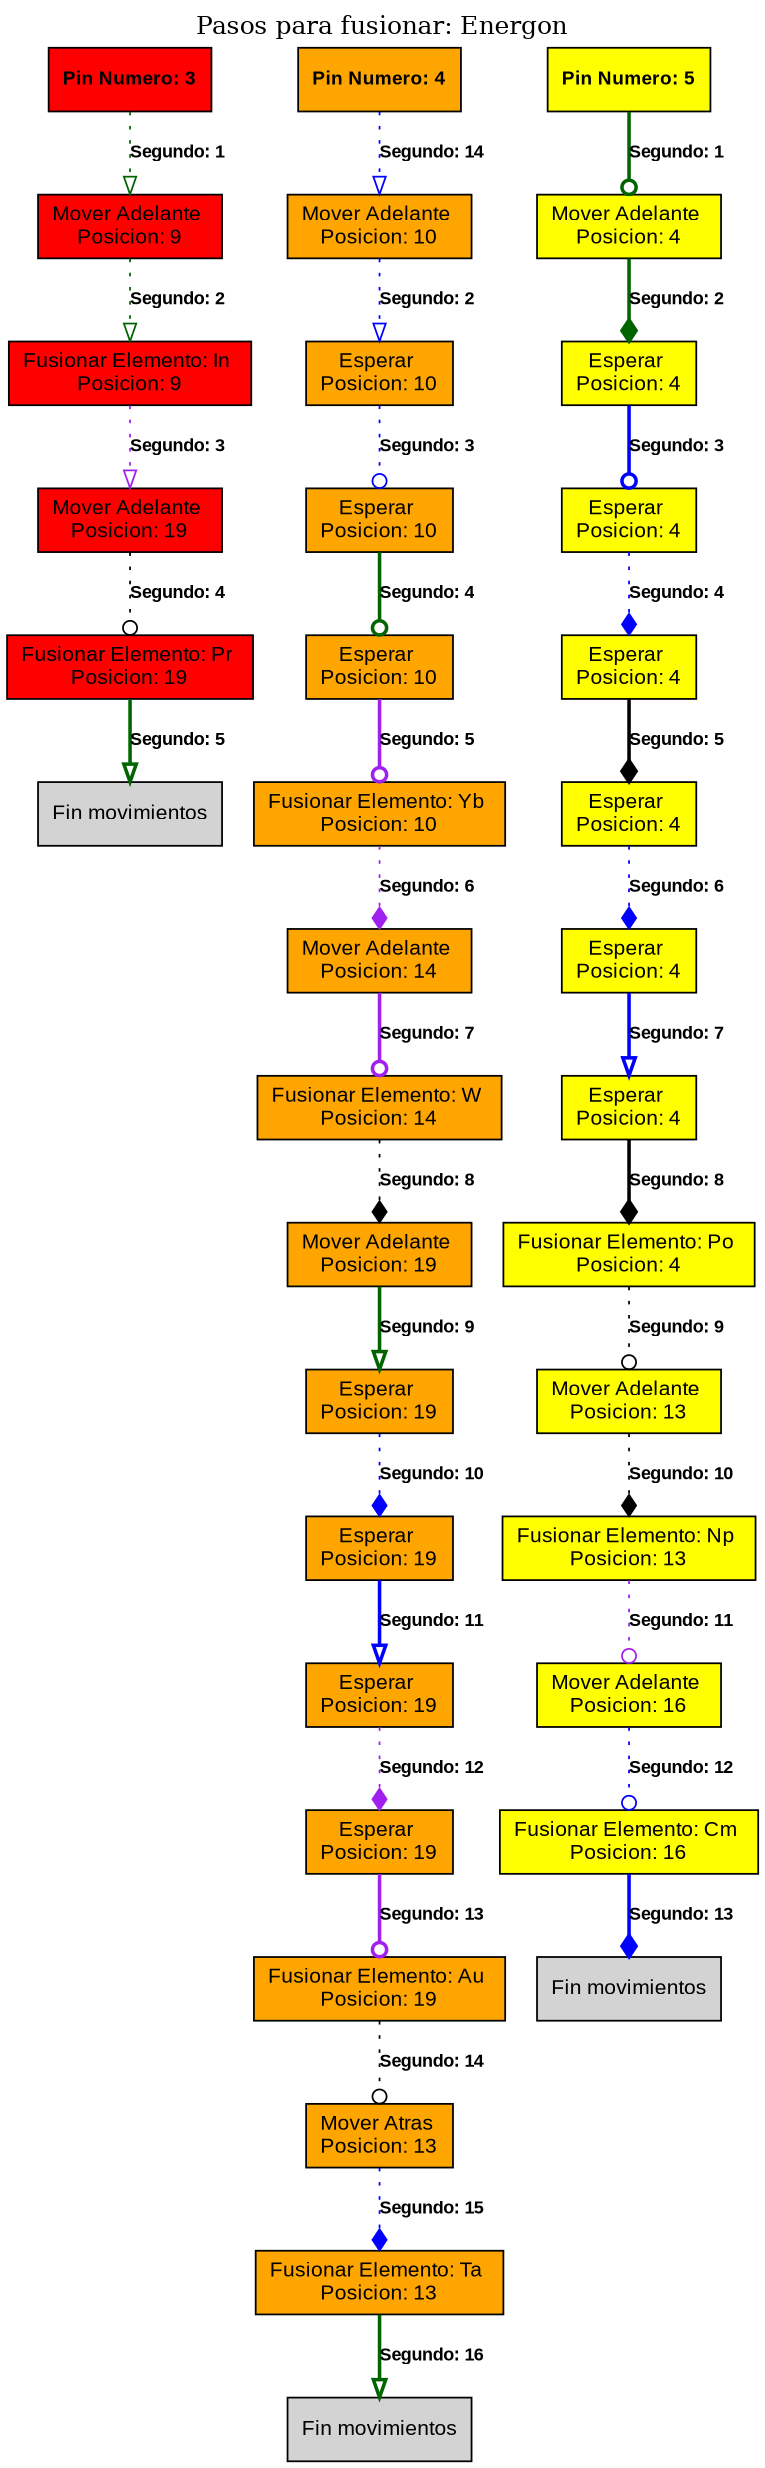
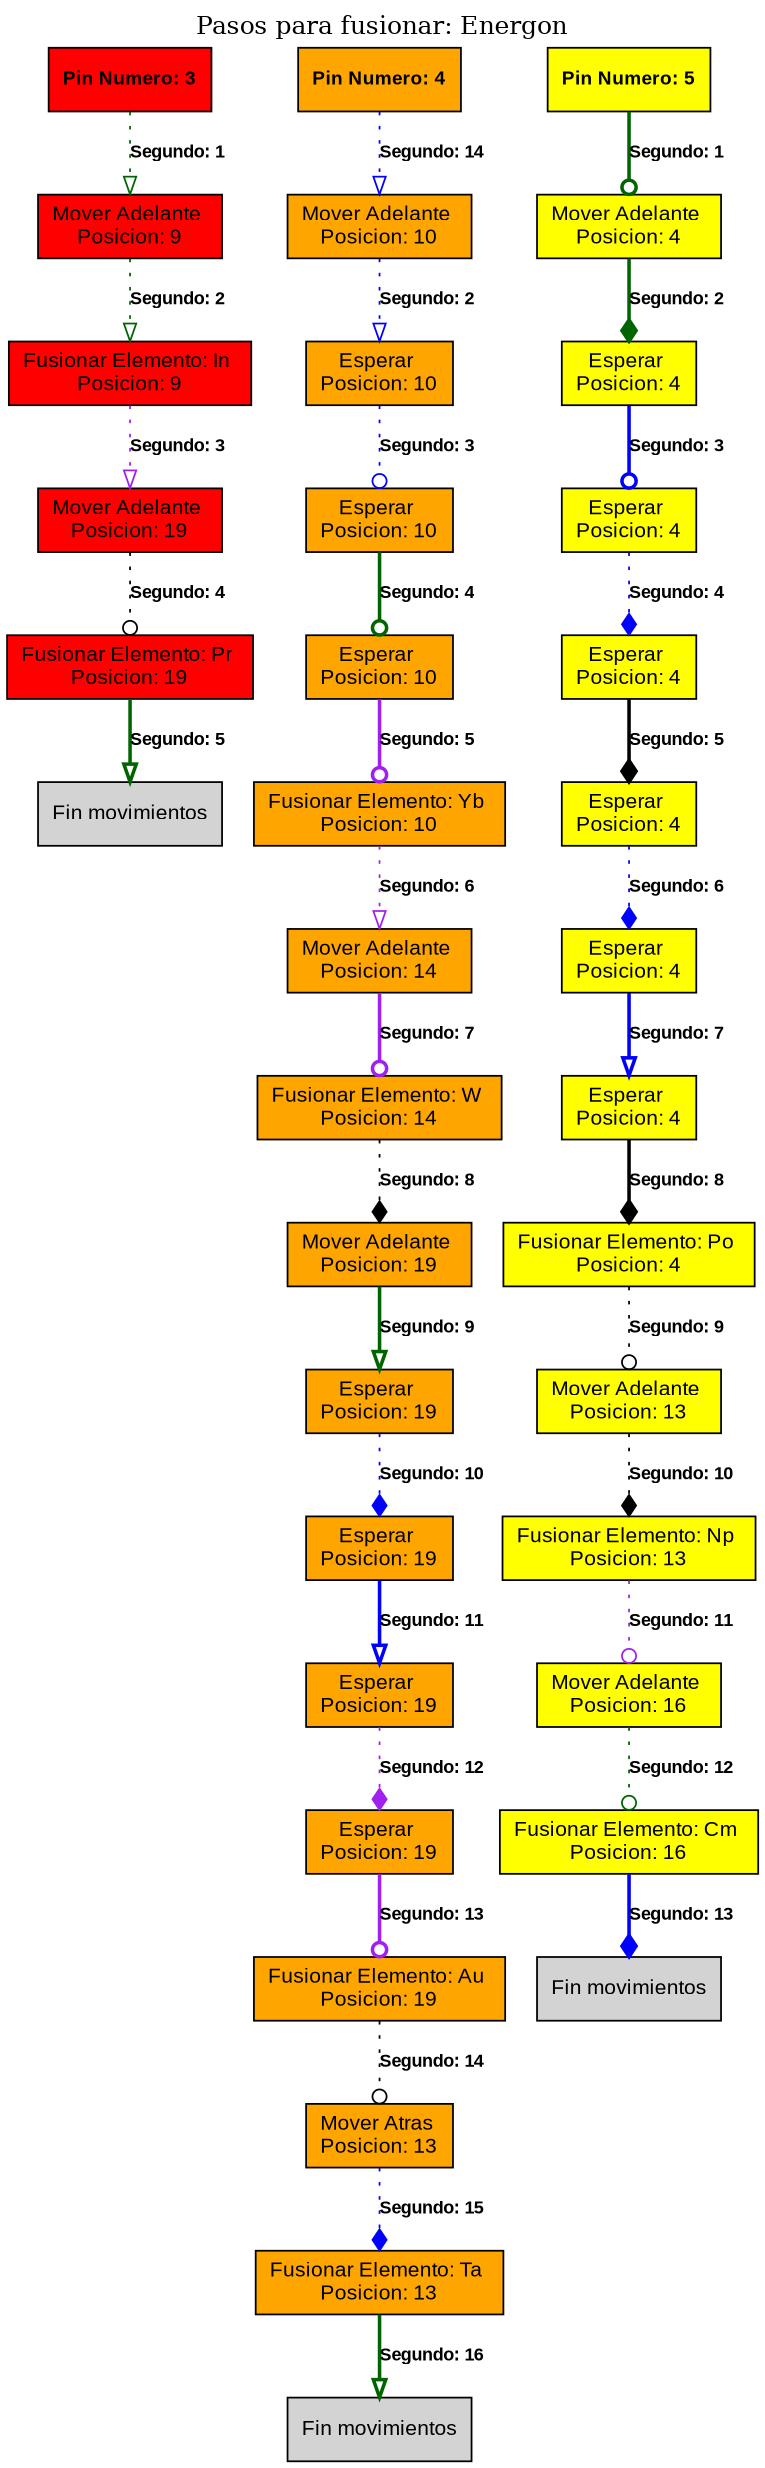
edge "Fusionar Elemento: Yb Posicion: 10" -> "Mover Adelante Posicion: 14": arrowhead diamond -> onormal
edge "Mover Adelante Posicion: 16" -> "Fusionar Elemento: Cm Posicion: 16": color blue -> darkgreen
